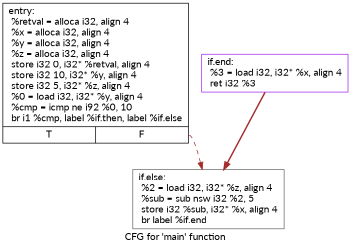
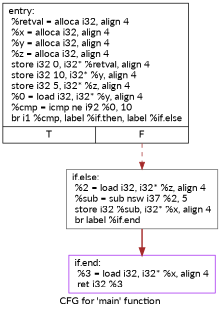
edge "if.end:" -> "if.else:": reversed
node "if.else:": text "%sub = sub nsw i32 %2, 5" -> "%sub = sub nsw i37 %2, 5"
